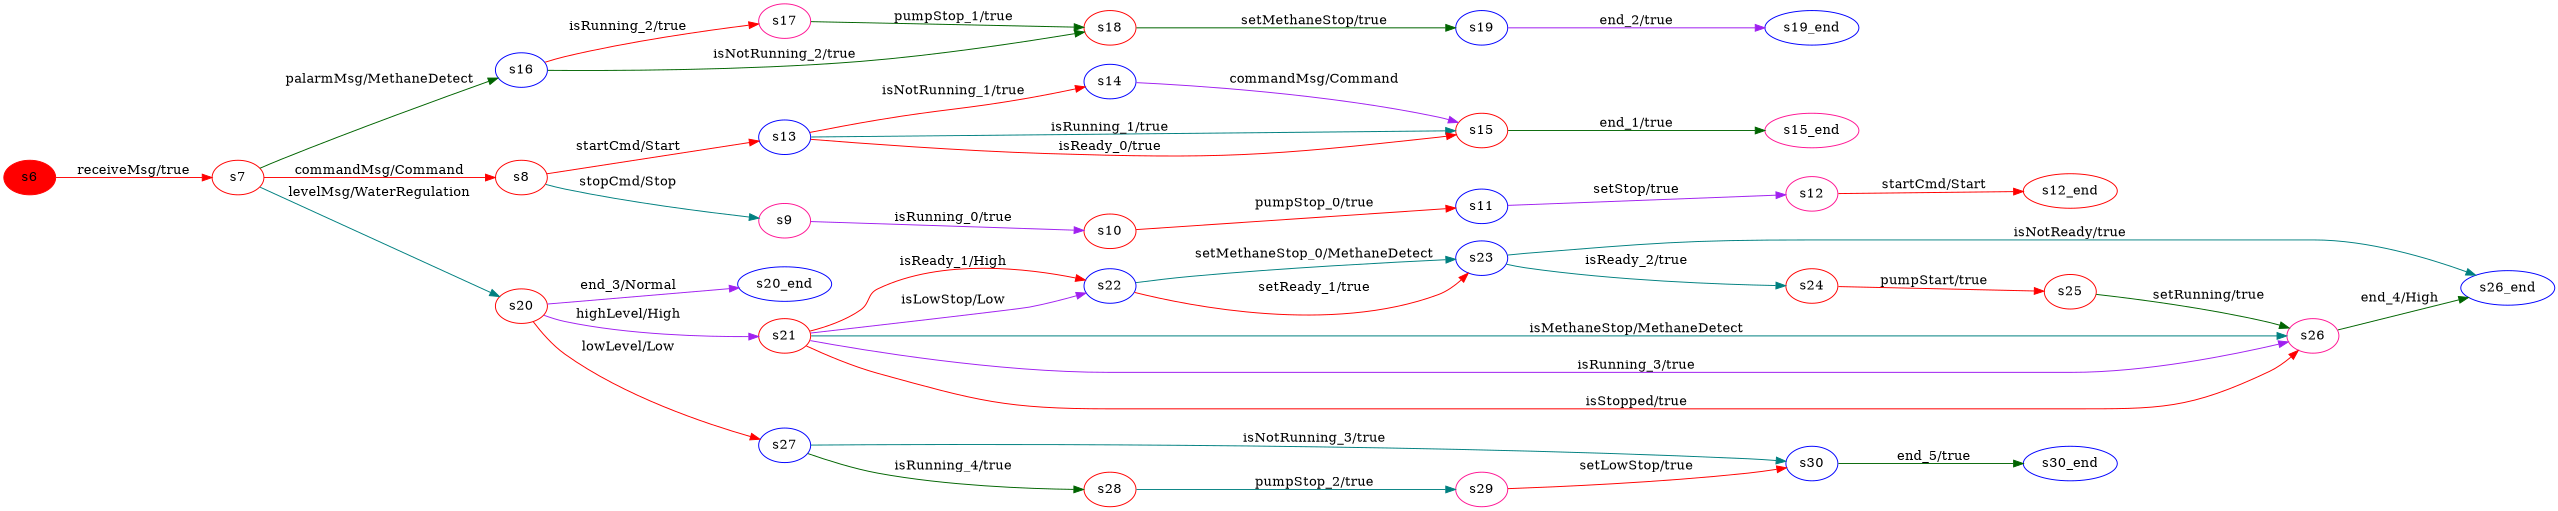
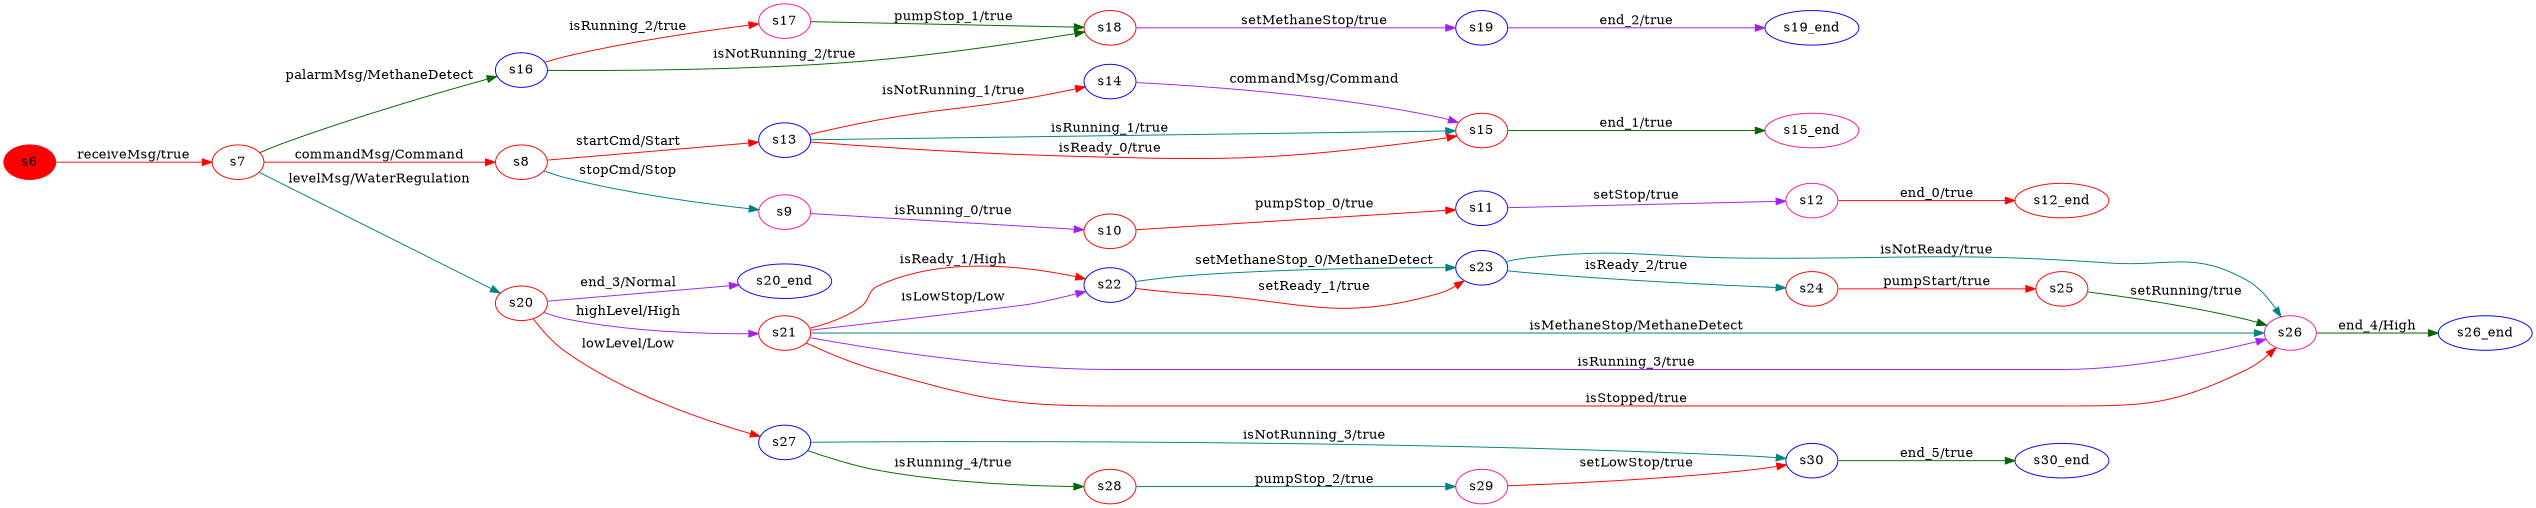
edge "s18" -> "s19": color darkgreen -> purple
edge "s12" -> "s12_end": label " startCmd/Start " -> " end_0/true "
edge "s23" -> "s26_end": now "s23" -> "s26"
